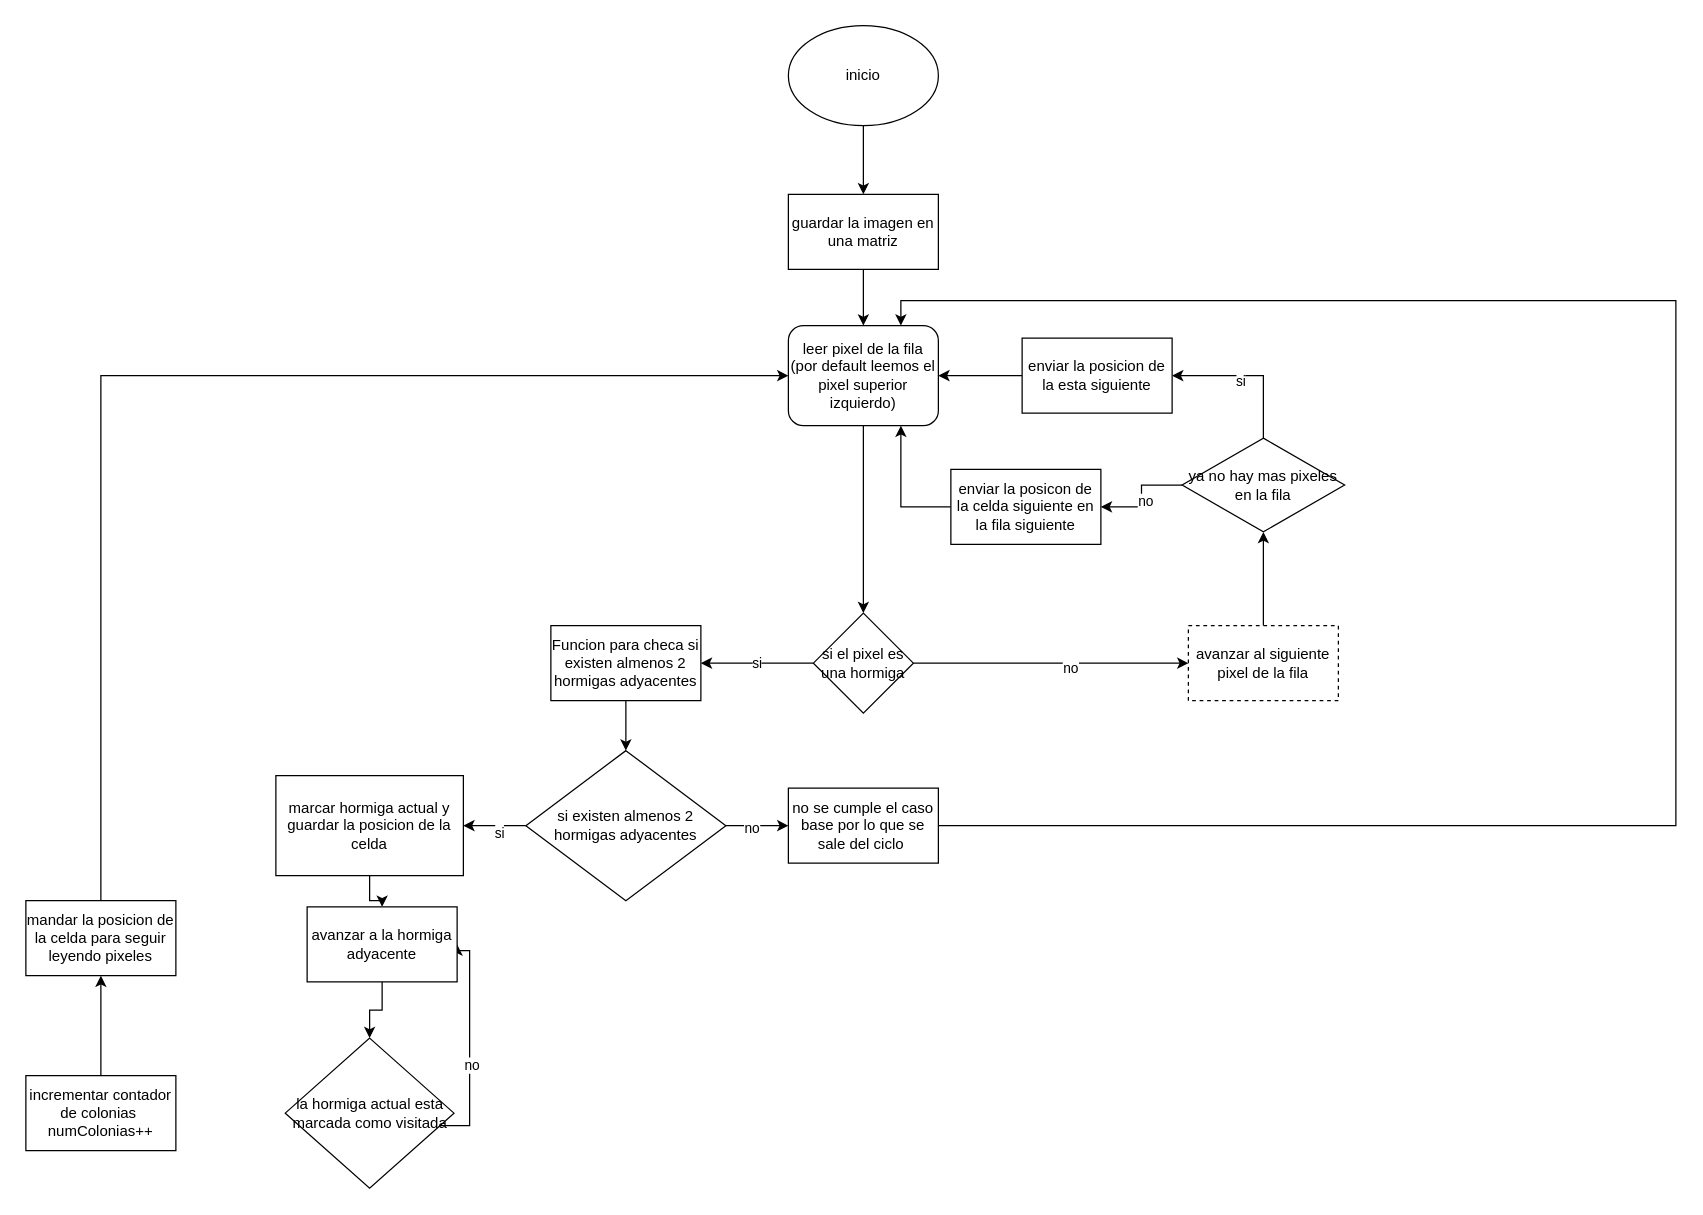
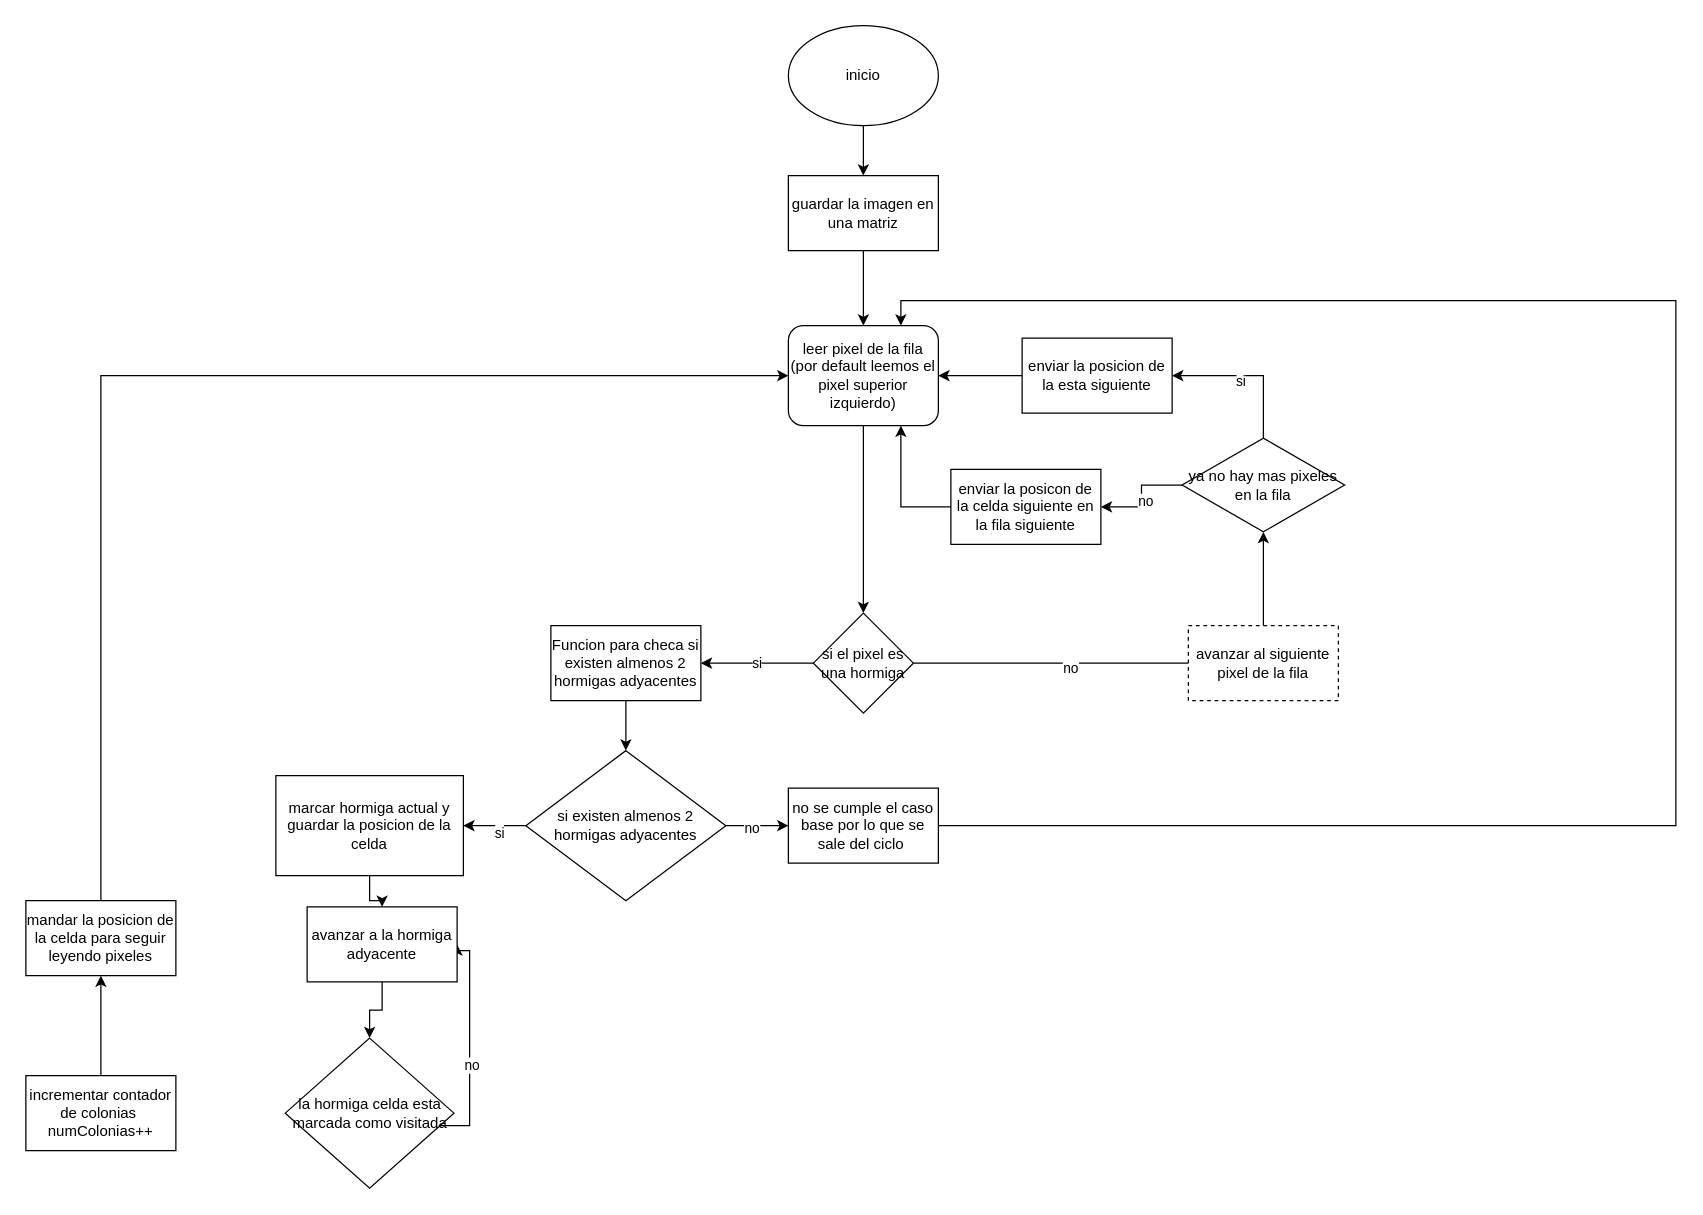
node "guardar la imagen en una matriz": moved (863, 232) -> (863, 213)
edge "si el pixel es una hormiga" -> "avanzar al siguiente pixel de la fila": arrowhead classic -> none
node "la hormiga actual esta marcada como visitada": label "la hormiga actual esta marcada como visitada" -> "la hormiga celda esta marcada como visitada"
